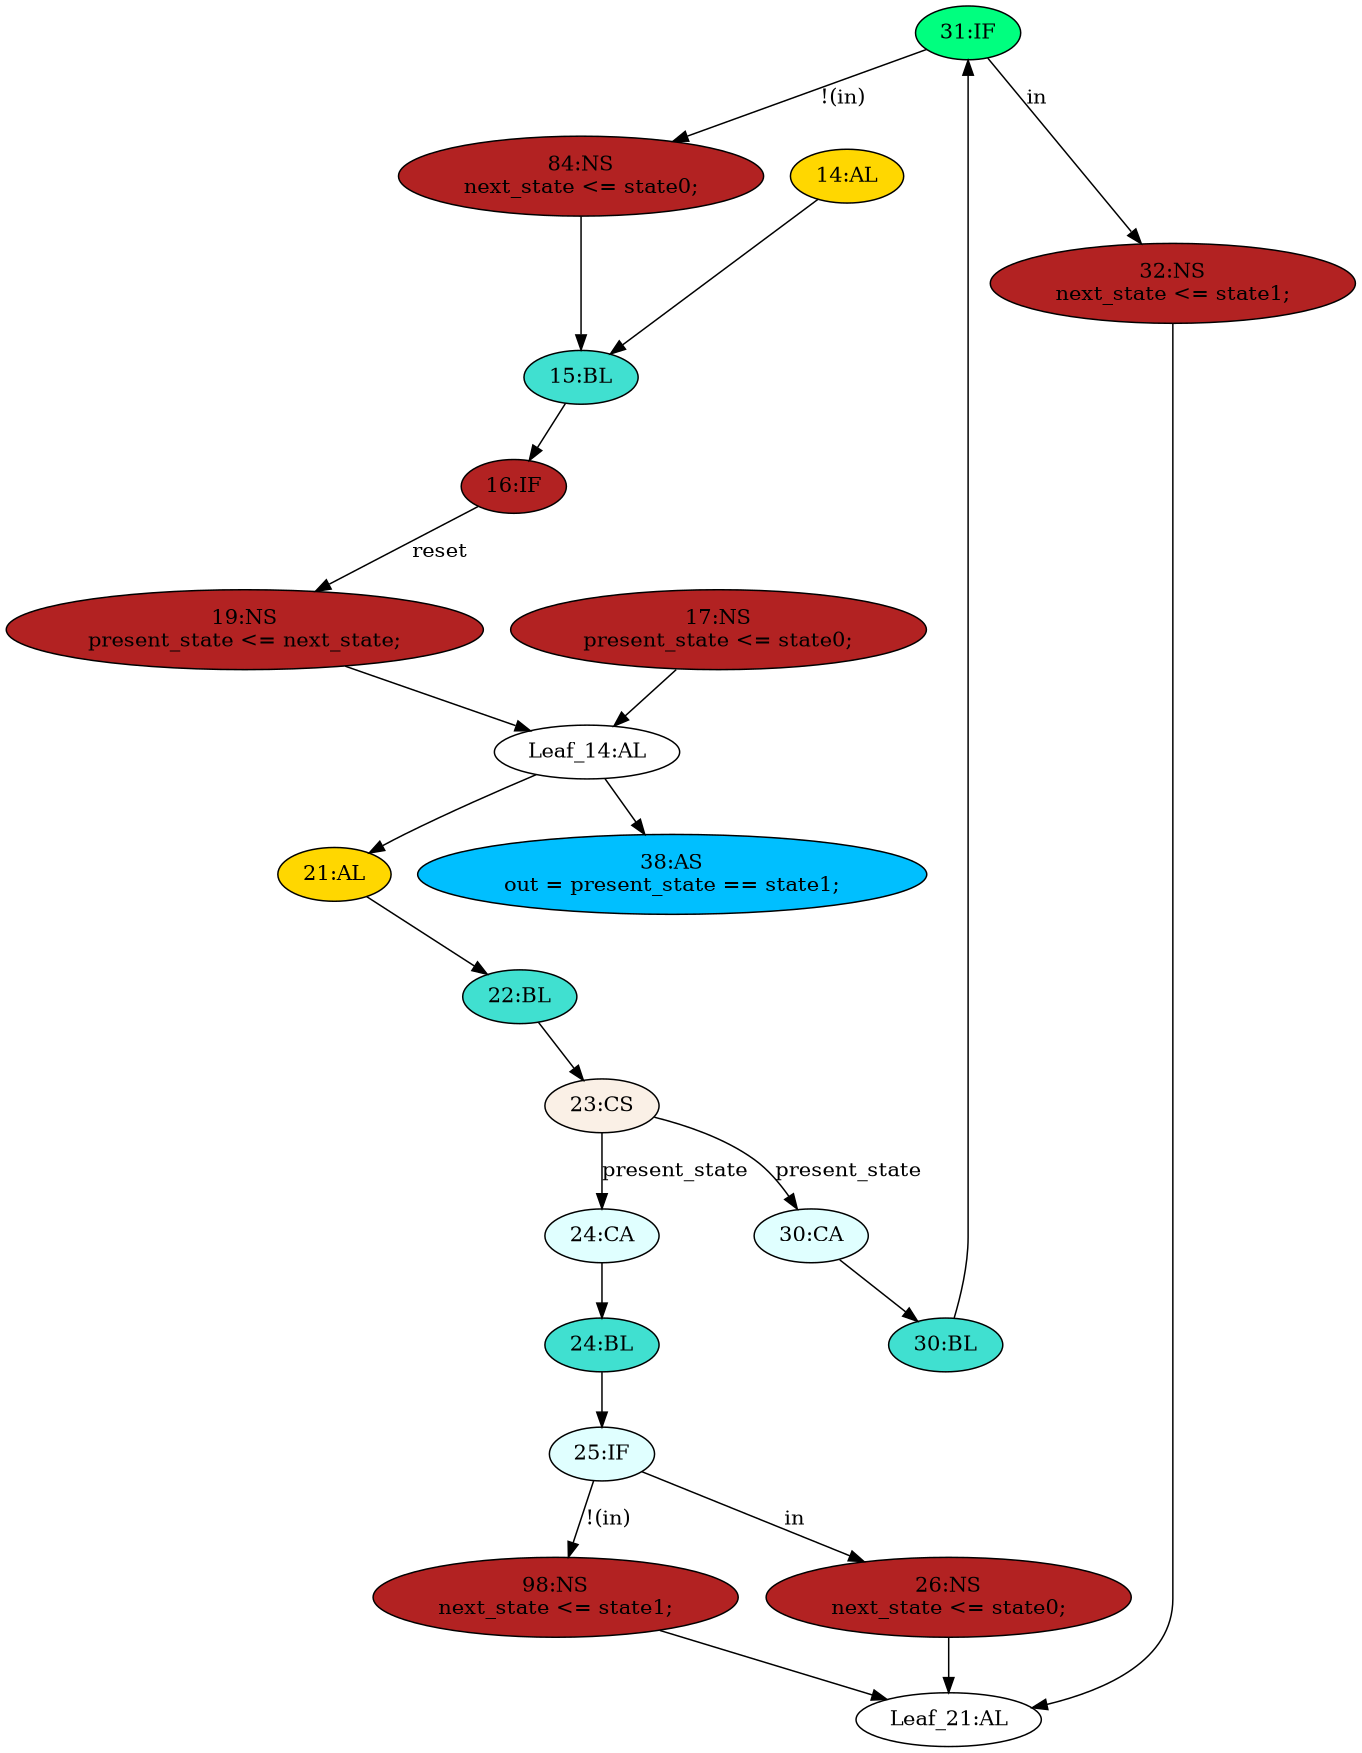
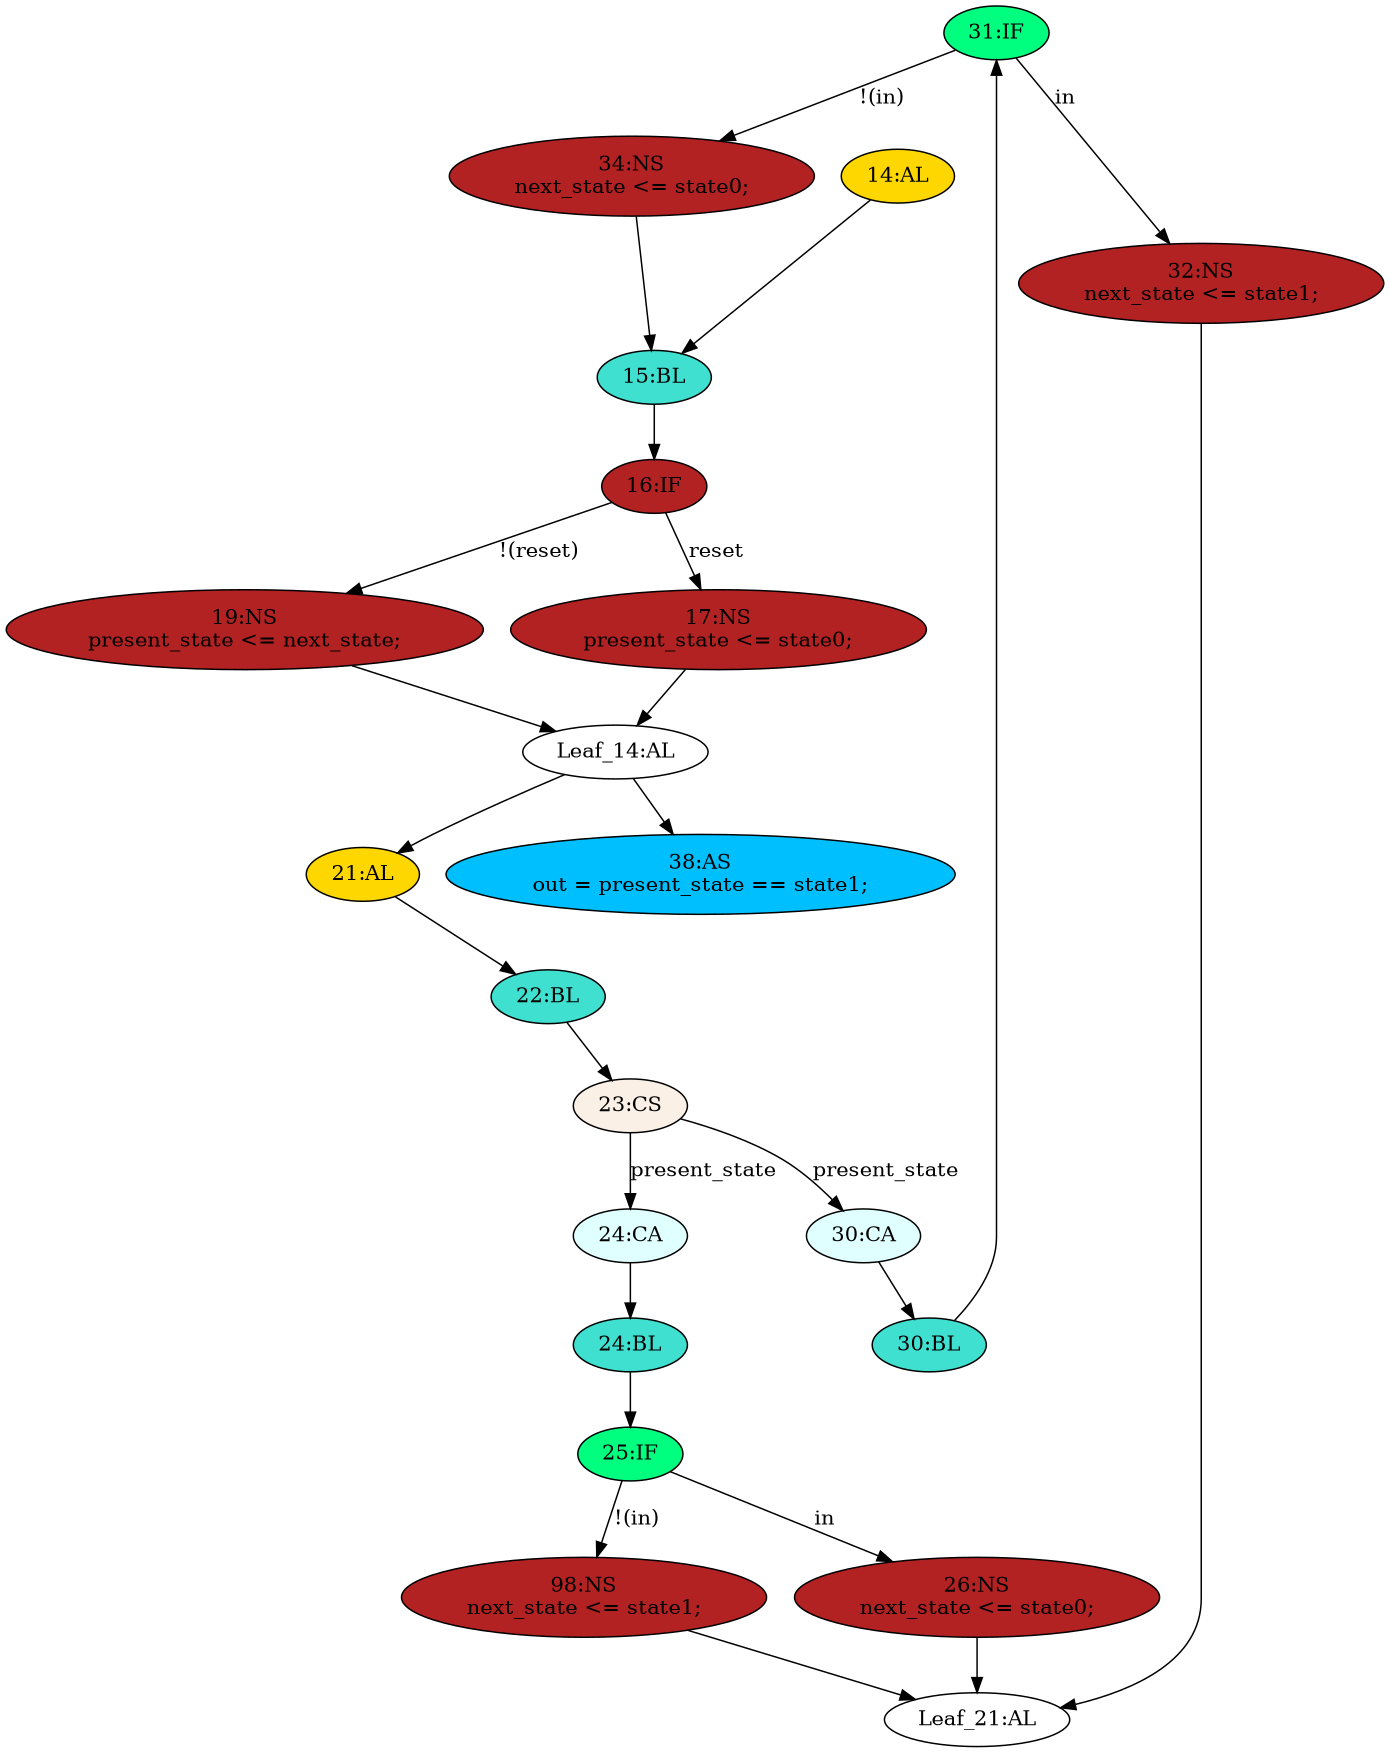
node "84:NS next_state <= state0;": label "84:NS next_state <= state0;" -> "34:NS next_state <= state0;"
edge "16:IF" -> "17:NS present_state <= state0;": added, label "reset"
edge "16:IF" -> "19:NS present_state <= next_state;": label "reset" -> "!(reset)"
node "25:IF": fillcolor lightcyan -> springgreen
